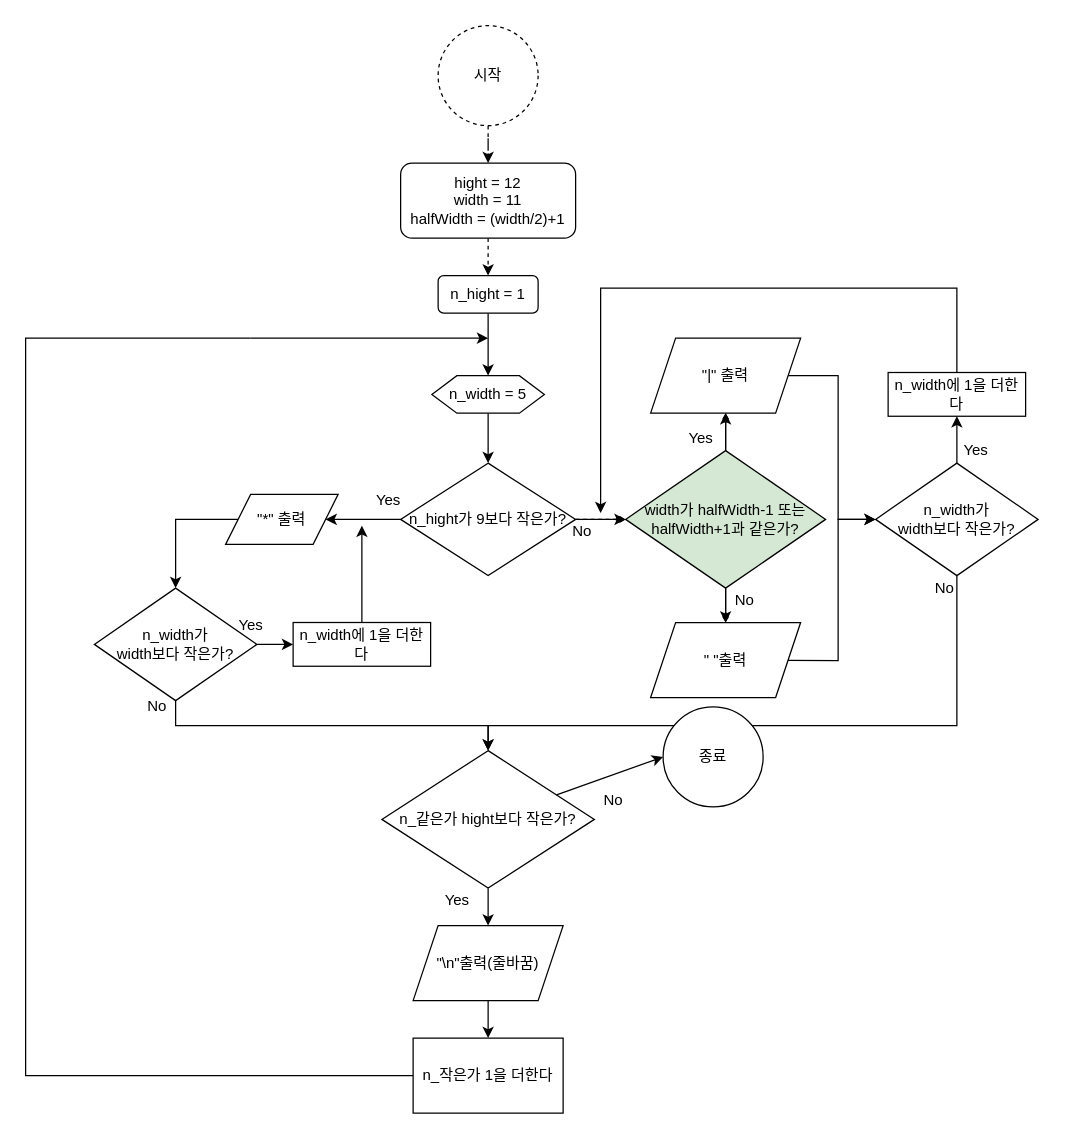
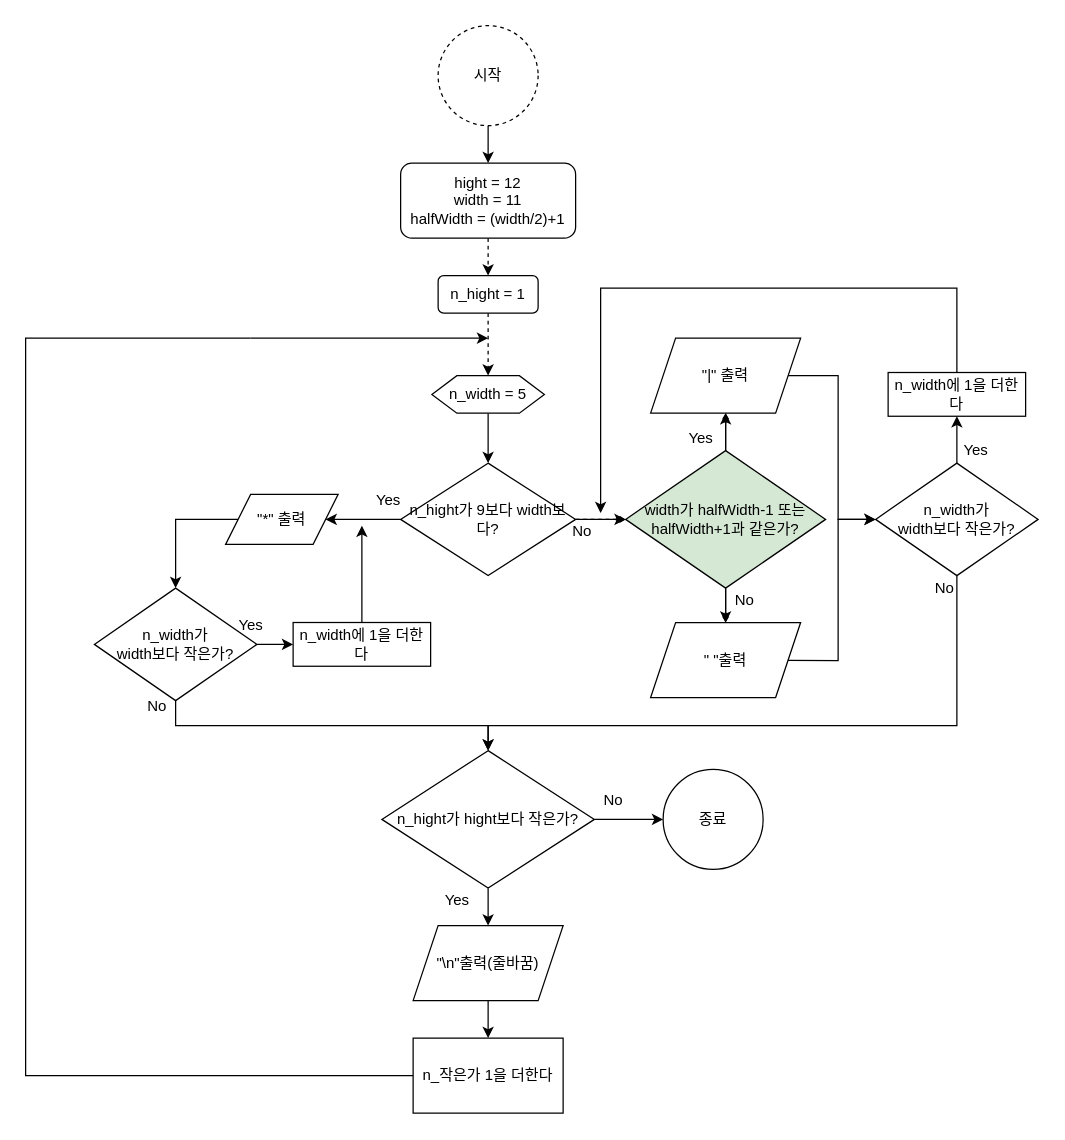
edge "시작" -> "hight = 12 width = 11 halfWidth = (width/2)+1": style dashed -> solid
edge "n_hight = 1" -> "n_width = 5": style solid -> dashed
node "n_hight가 9보다 작은가?": label "n_hight가 9보다 작은가?" -> "n_hight가 9보다 width보다?"
node "종료": moved (713, 757) -> (713, 819)
node "n_같은가 hight보다 작은가?": label "n_같은가 hight보다 작은가?" -> "n_hight가 hight보다 작은가?"
